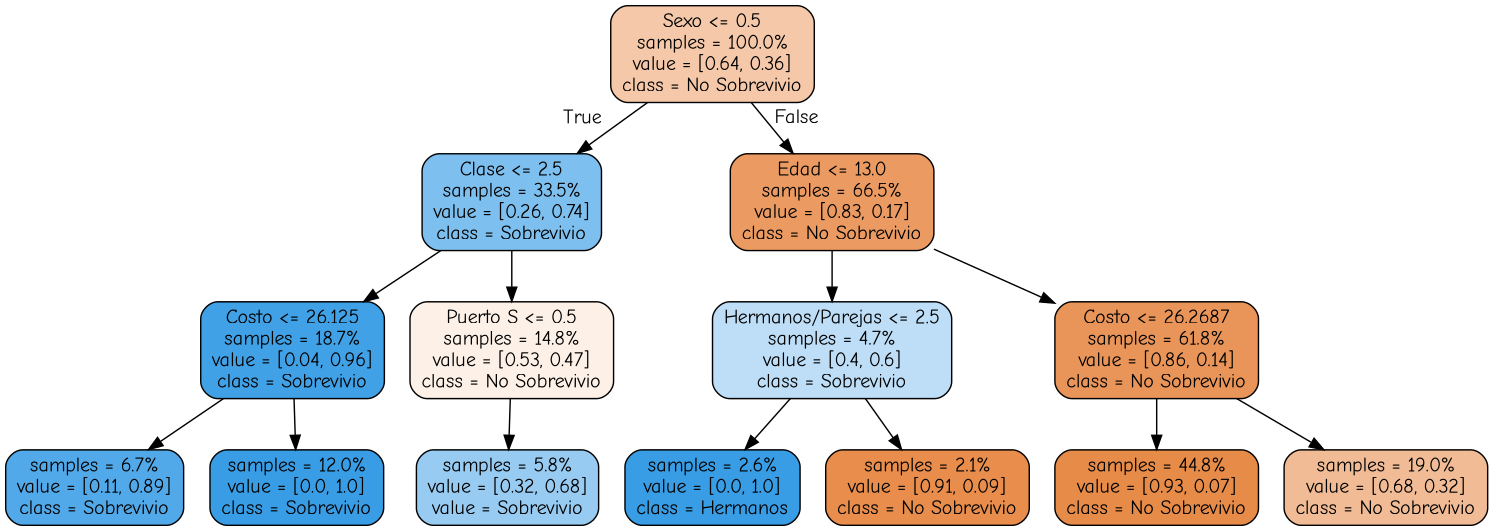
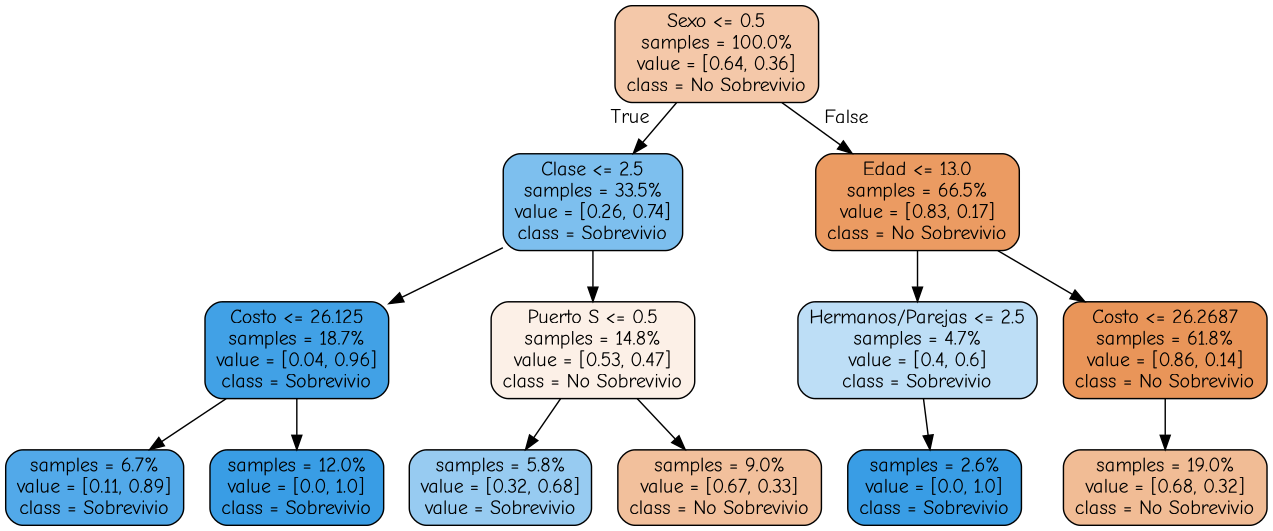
node "samples = 2.6% value = [0.0, 1.0] class = Hermanos": label "samples = 2.6% value = [0.0, 1.0] class = Hermanos" -> "samples = 2.6% value = [0.0, 1.0] class = Sobrevivio"
node "samples = 9.0% value = [0.67, 0.33] class = No Sobrevivio": added
node "samples = 2.1% value = [0.91, 0.09] class = No Sobrevivio": removed
node "samples = 44.8% value = [0.93, 0.07] class = No Sobrevivio": removed
